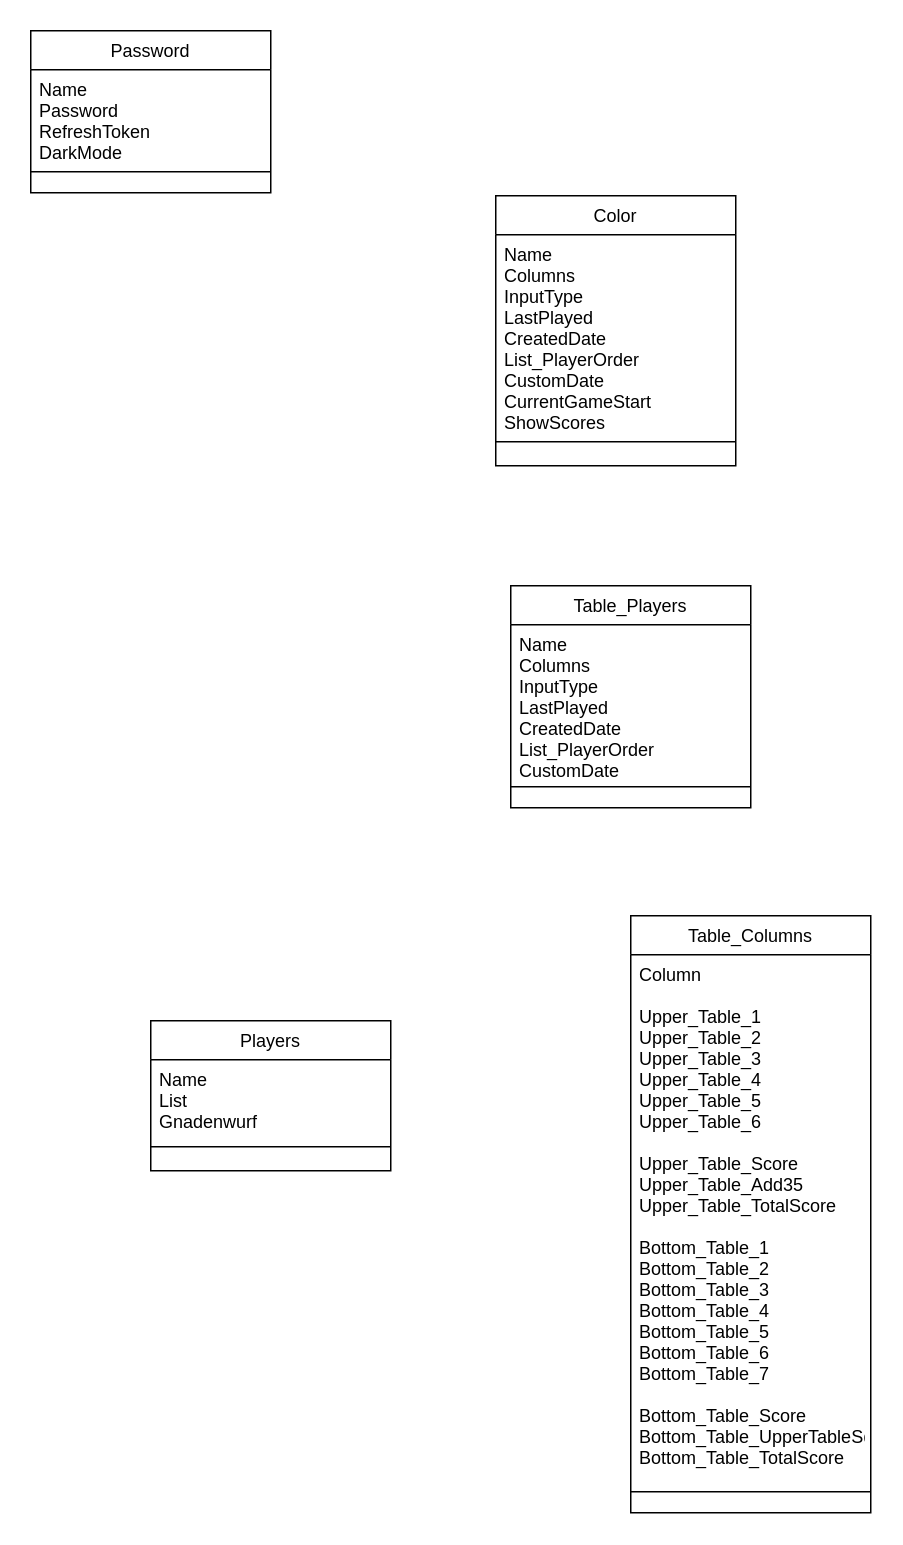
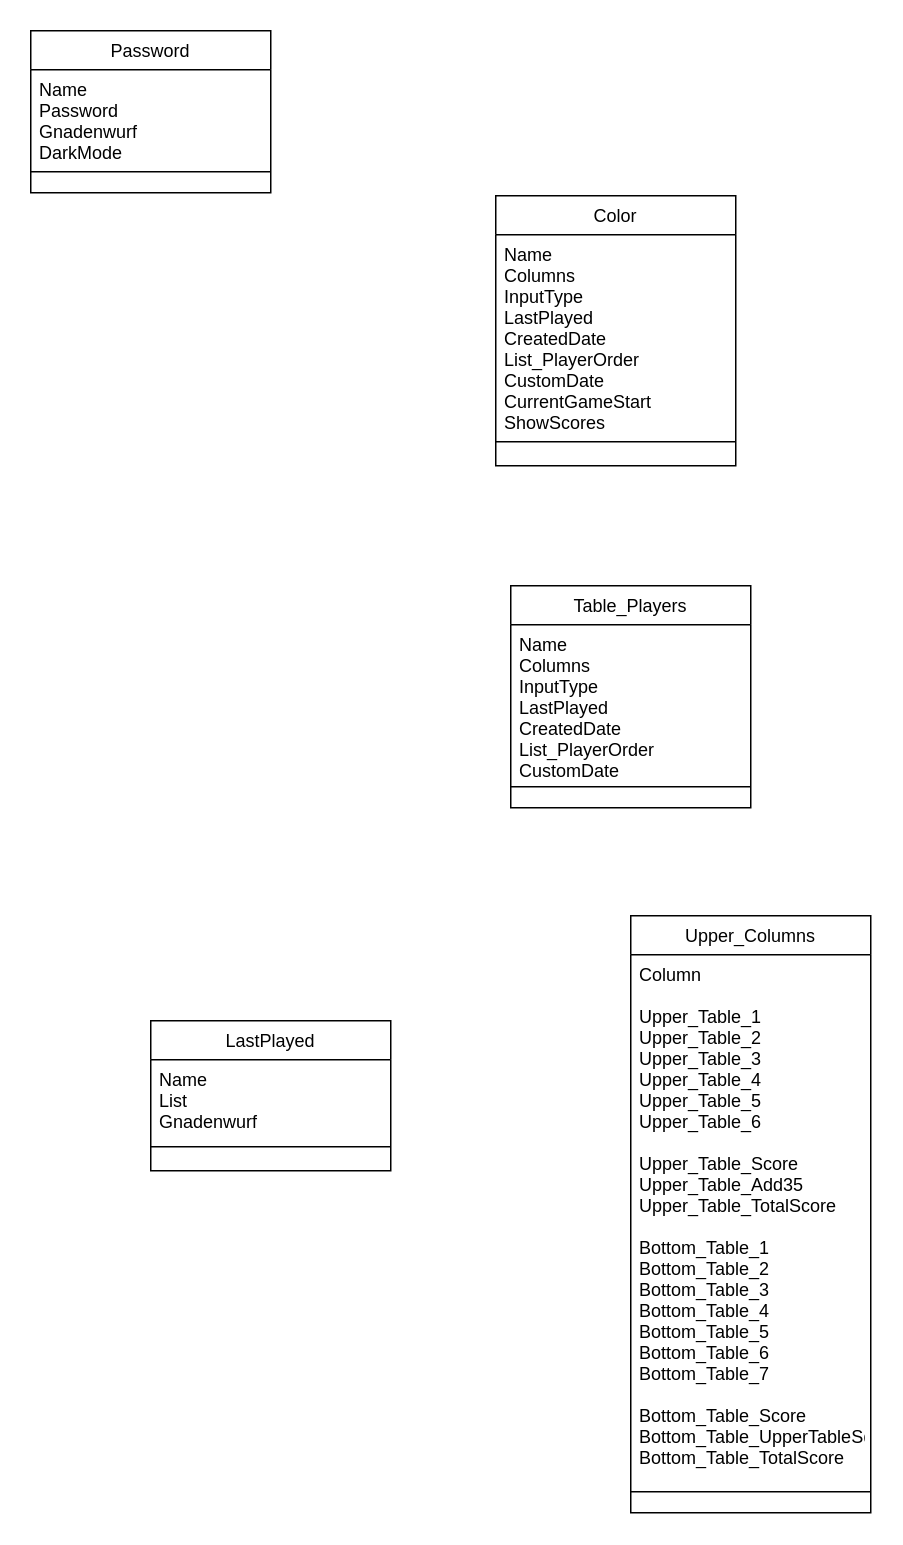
node "Name Password RefreshToken DarkMode": label "Name Password RefreshToken DarkMode" -> "Name Password Gnadenwurf DarkMode"
node "Table_Columns": label "Table_Columns" -> "Upper_Columns"
node "Players": label "Players" -> "LastPlayed"
